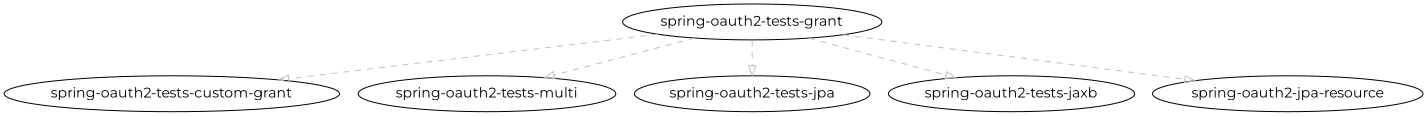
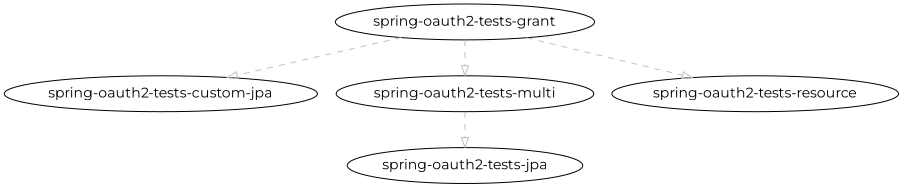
edge "spring-oauth2-tests-grant" -> "spring-oauth2-tests-jpa": now "spring-oauth2-tests-multi" -> "spring-oauth2-tests-jpa"
node "spring-oauth2-tests-custom-grant": label "spring-oauth2-tests-custom-grant" -> "spring-oauth2-tests-custom-jpa"
node "spring-oauth2-tests-jaxb": removed
node "spring-oauth2-jpa-resource": label "spring-oauth2-jpa-resource" -> "spring-oauth2-tests-resource"
